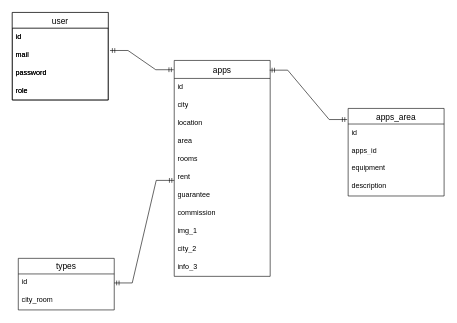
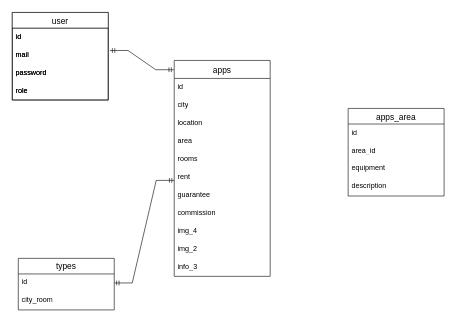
edge "apps_area" -- "apps": removed
node "apps_id": label "apps_id" -> "area_id"
node "img_1": label "img_1" -> "img_4"
node "city_2": label "city_2" -> "img_2"
